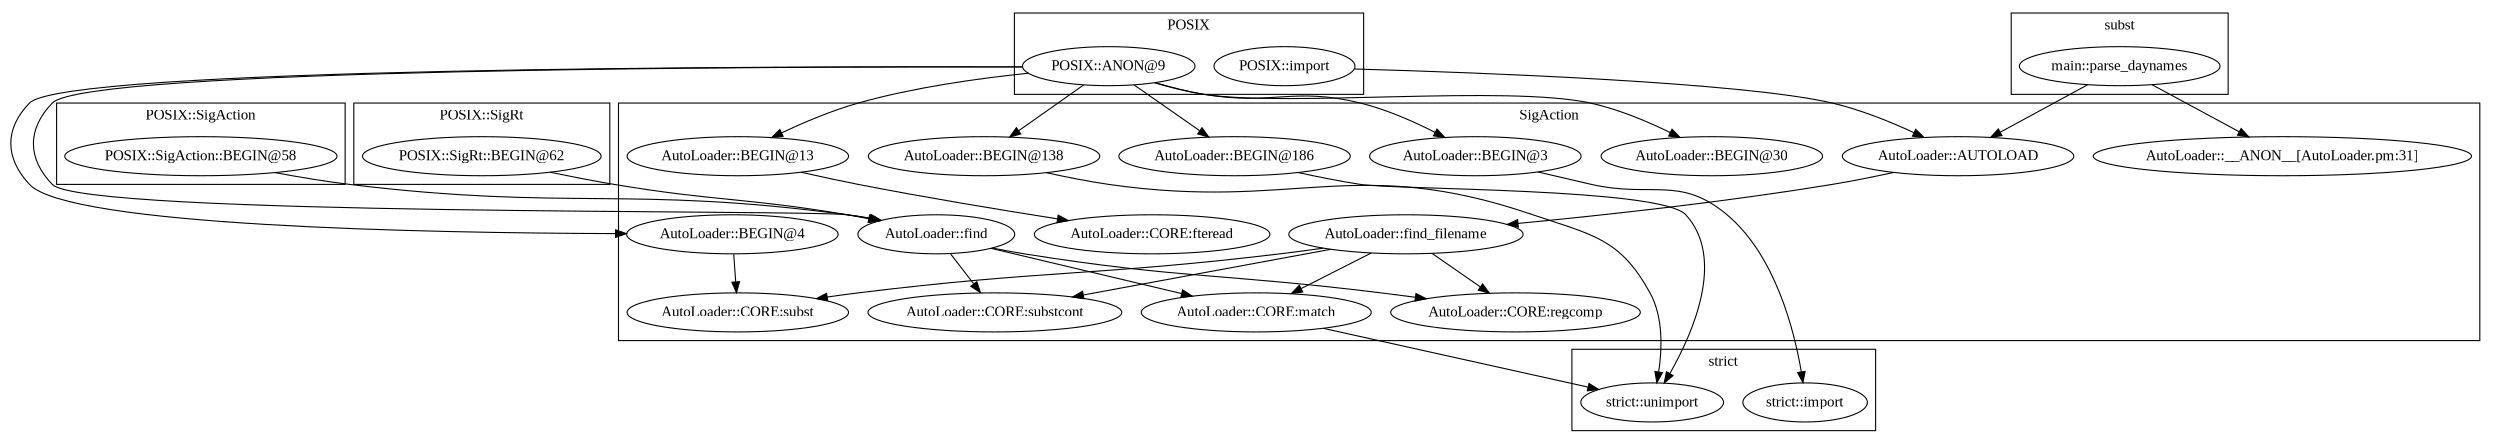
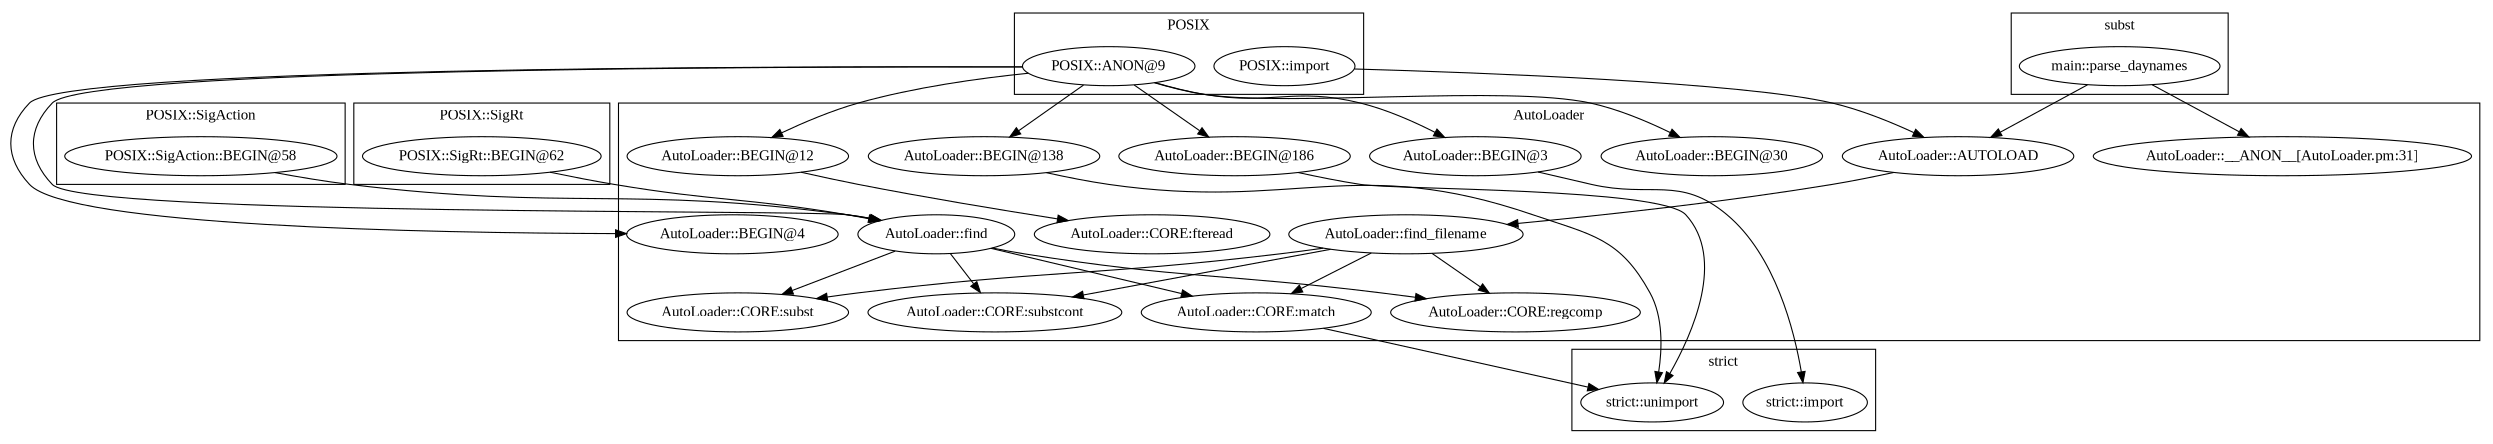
cluster "SigAction": label "SigAction" -> "AutoLoader"
node "AutoLoader::BEGIN@13": label "AutoLoader::BEGIN@13" -> "AutoLoader::BEGIN@12"
edge "AutoLoader::BEGIN@4" -> "AutoLoader::CORE:subst": now "AutoLoader::find" -> "AutoLoader::CORE:subst"
